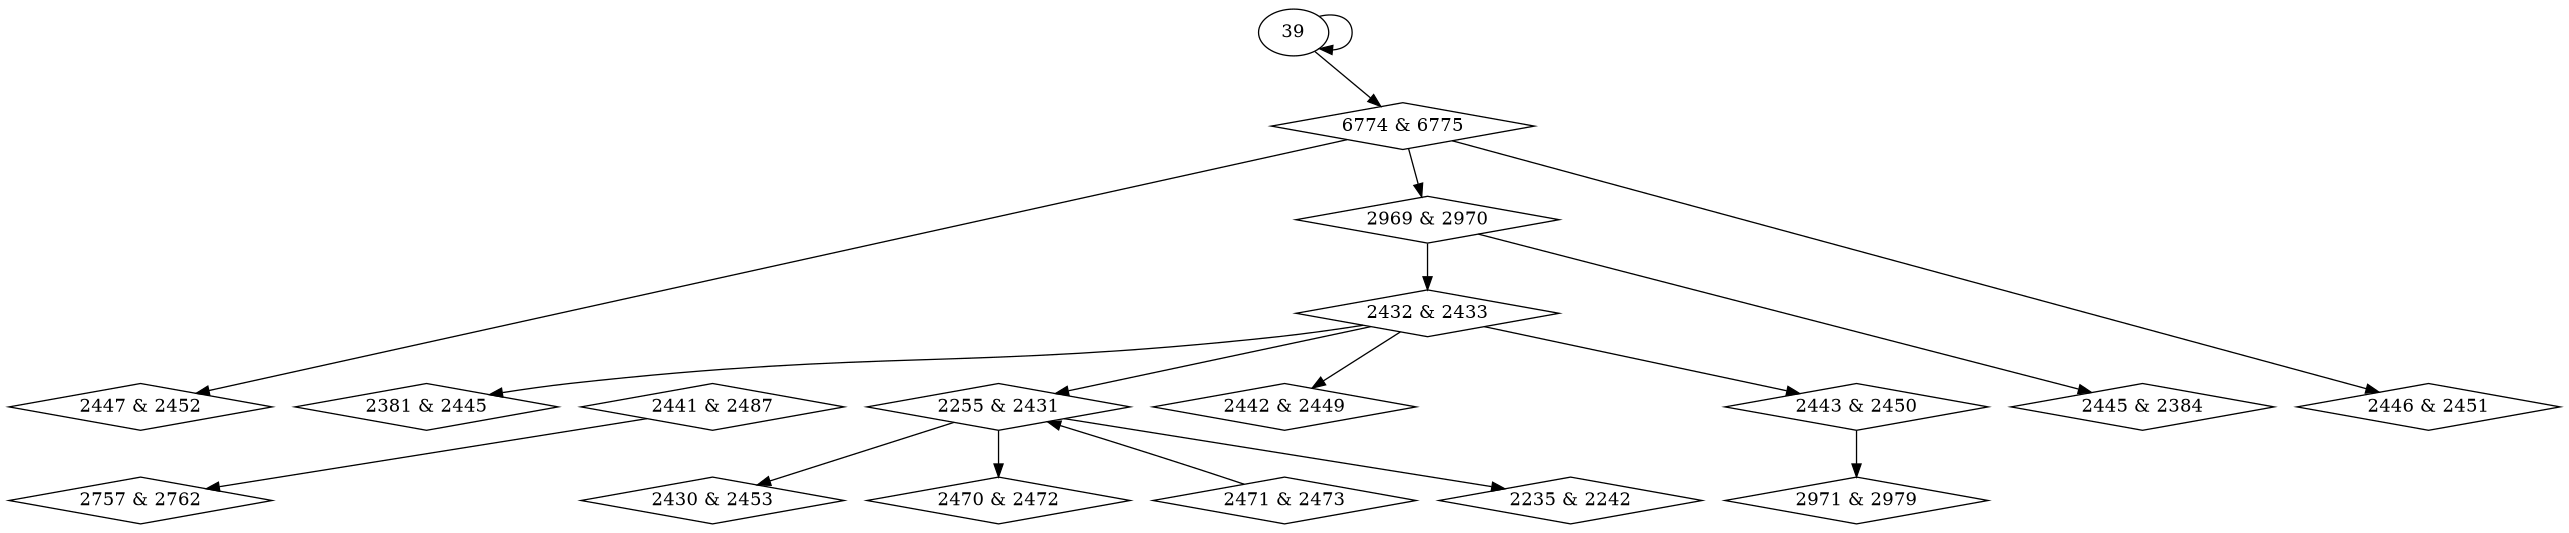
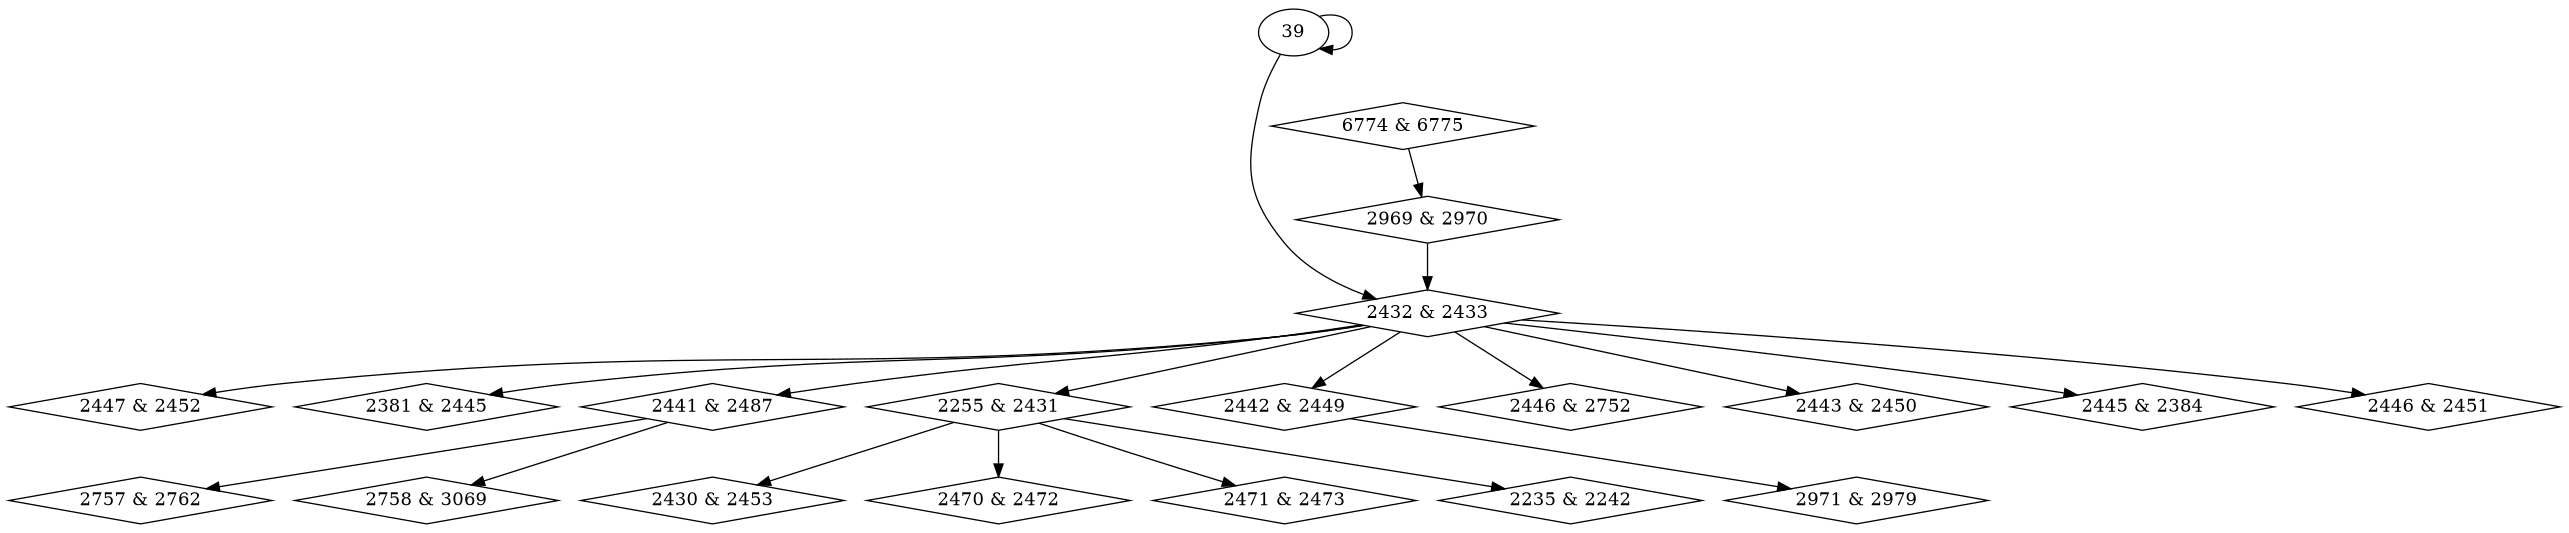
edge "39" -> "6774 & 6775": now "39" -> "2432 & 2433"
edge "6774 & 6775" -> "2447 & 2452": now "2432 & 2433" -> "2447 & 2452"
edge "6774 & 6775" -> "2446 & 2451": now "2432 & 2433" -> "2446 & 2451"
edge "2969 & 2970" -> "2445 & 2384": now "2432 & 2433" -> "2445 & 2384"
edge "2432 & 2433" -> "2441 & 2487": added
node "2446 & 2752": added
edge "2443 & 2450" -> "2971 & 2979": now "2442 & 2449" -> "2971 & 2979"
edge "2471 & 2473" -> "2255 & 2431": reversed
node "2758 & 3069": added
